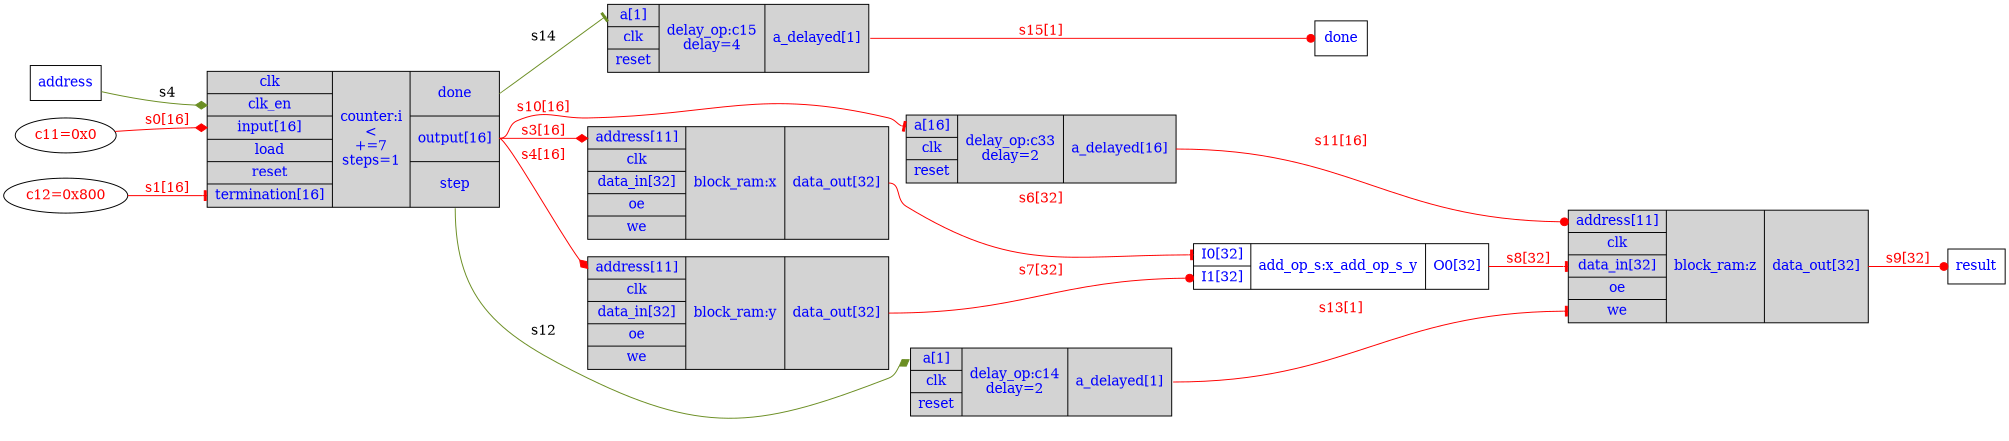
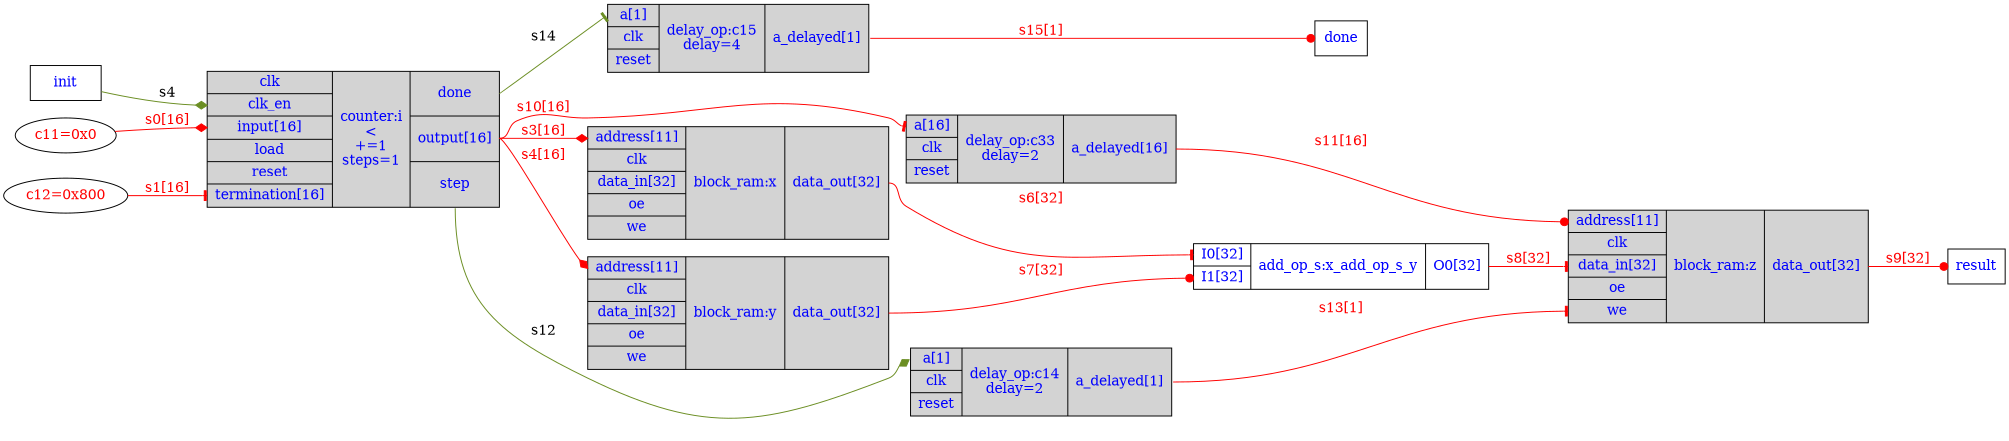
node "address": label "address" -> "init"
node "clk": text "+=7" -> "+=1"
